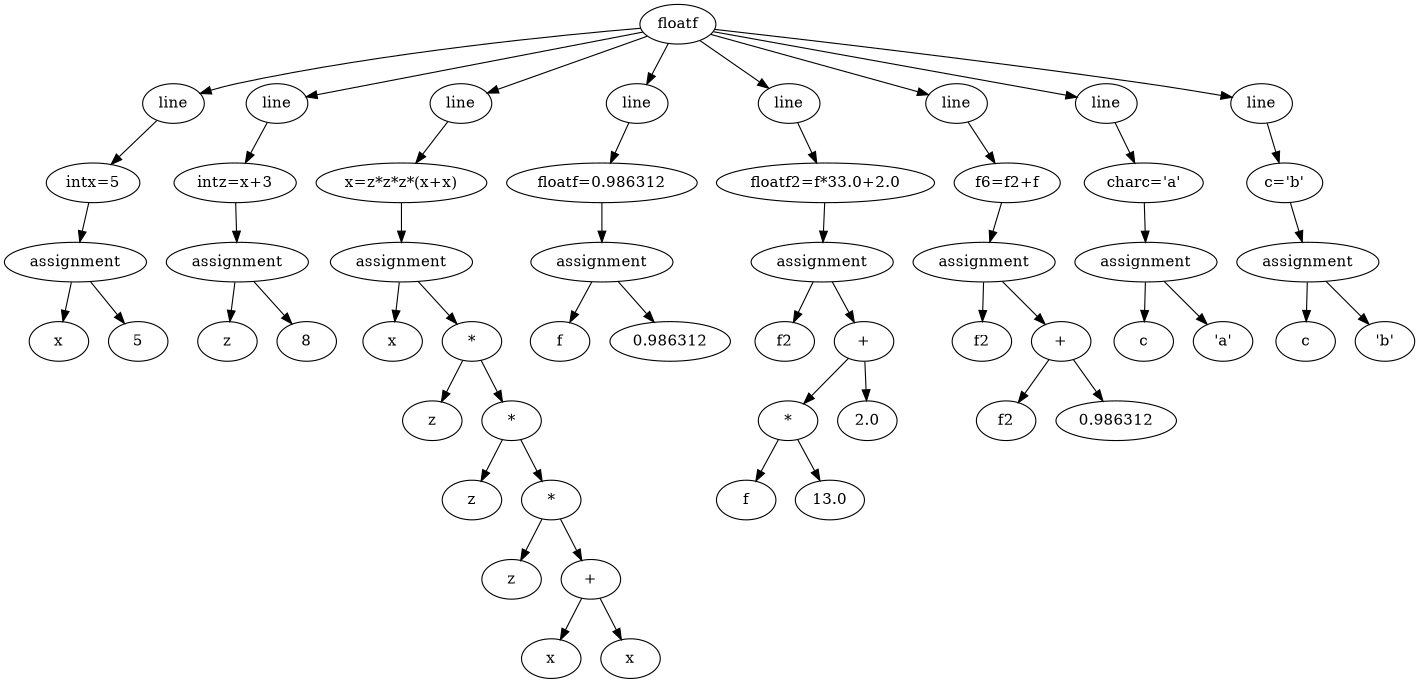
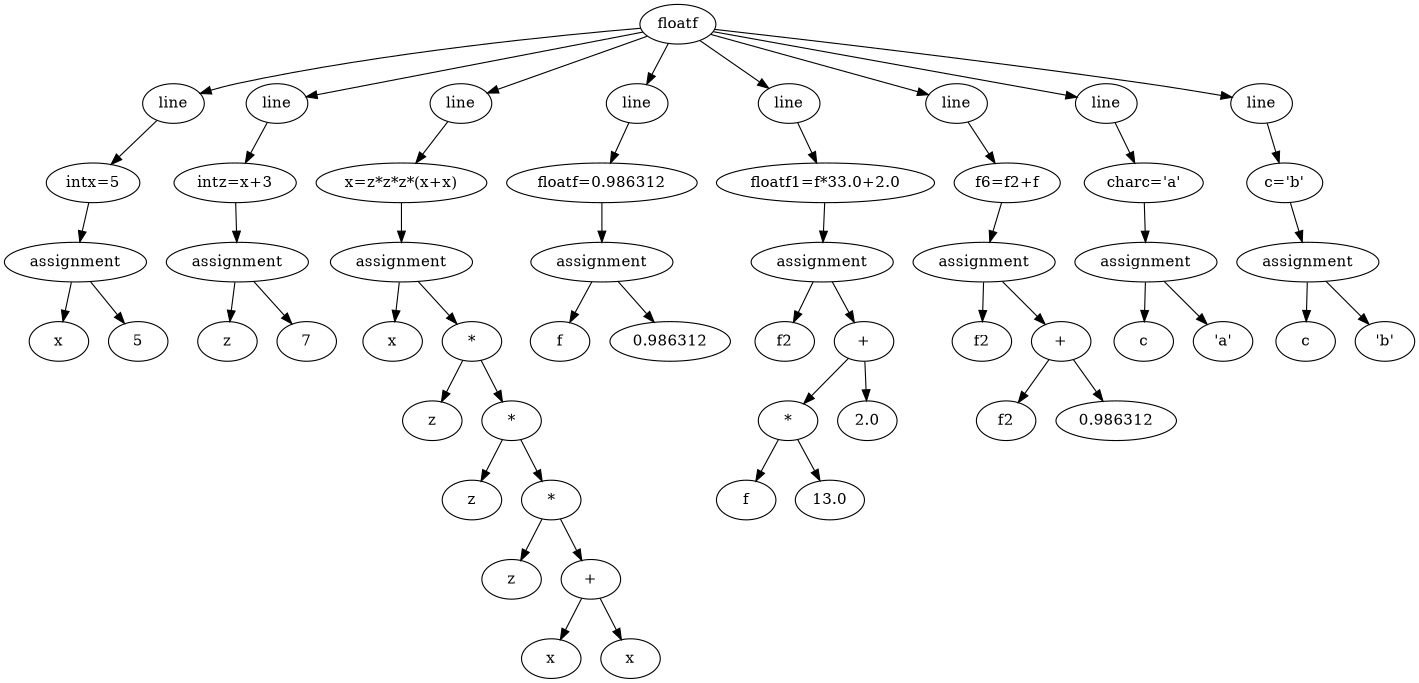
node "floatf2=f*33.0+2.0": label "floatf2=f*33.0+2.0" -> "floatf1=f*33.0+2.0"
node "8": label "8" -> "7"
